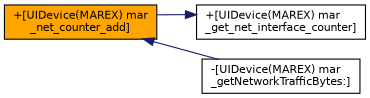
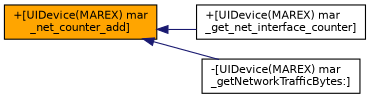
edge "+[UIDevice(MAREX) mar _net_counter_add]" -> "+[UIDevice(MAREX) mar _get_net_interface_counter]": reversed
